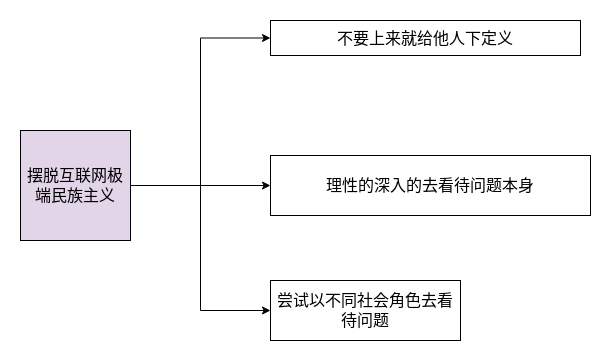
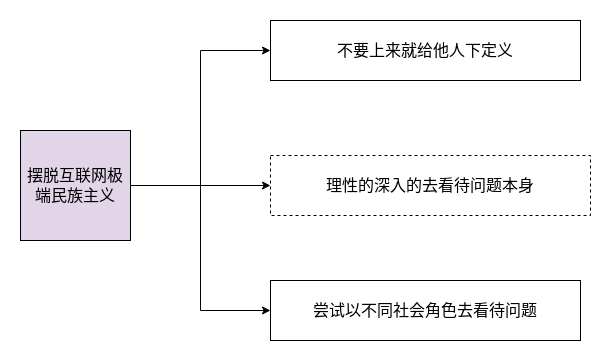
node "不要上来就给他人下定义": size 310x35 -> 310x60
node "理性的深入的去看待问题本身": style solid -> dashed
node "尝试以不同社会角色去看待问题": size 190x60 -> 310x60
